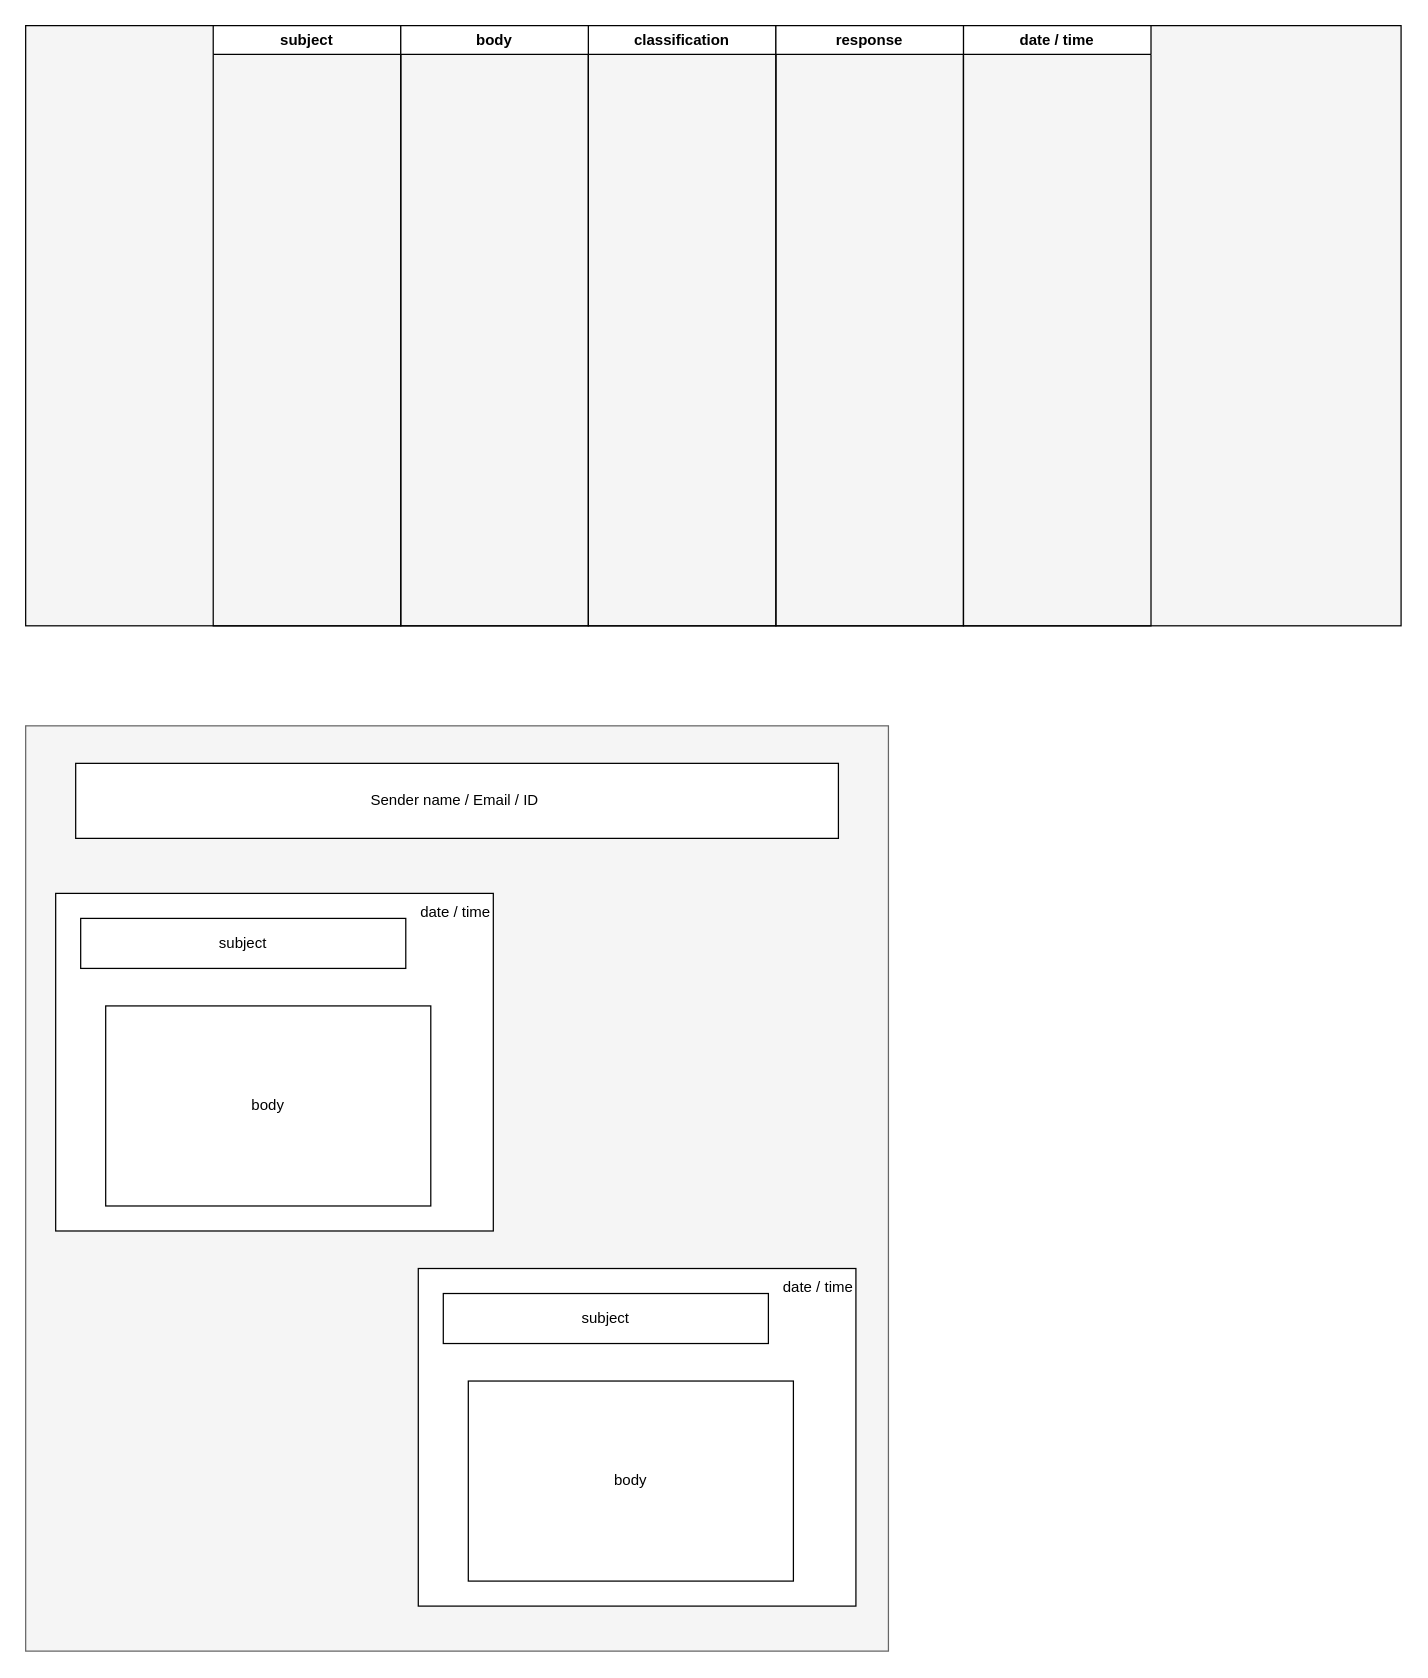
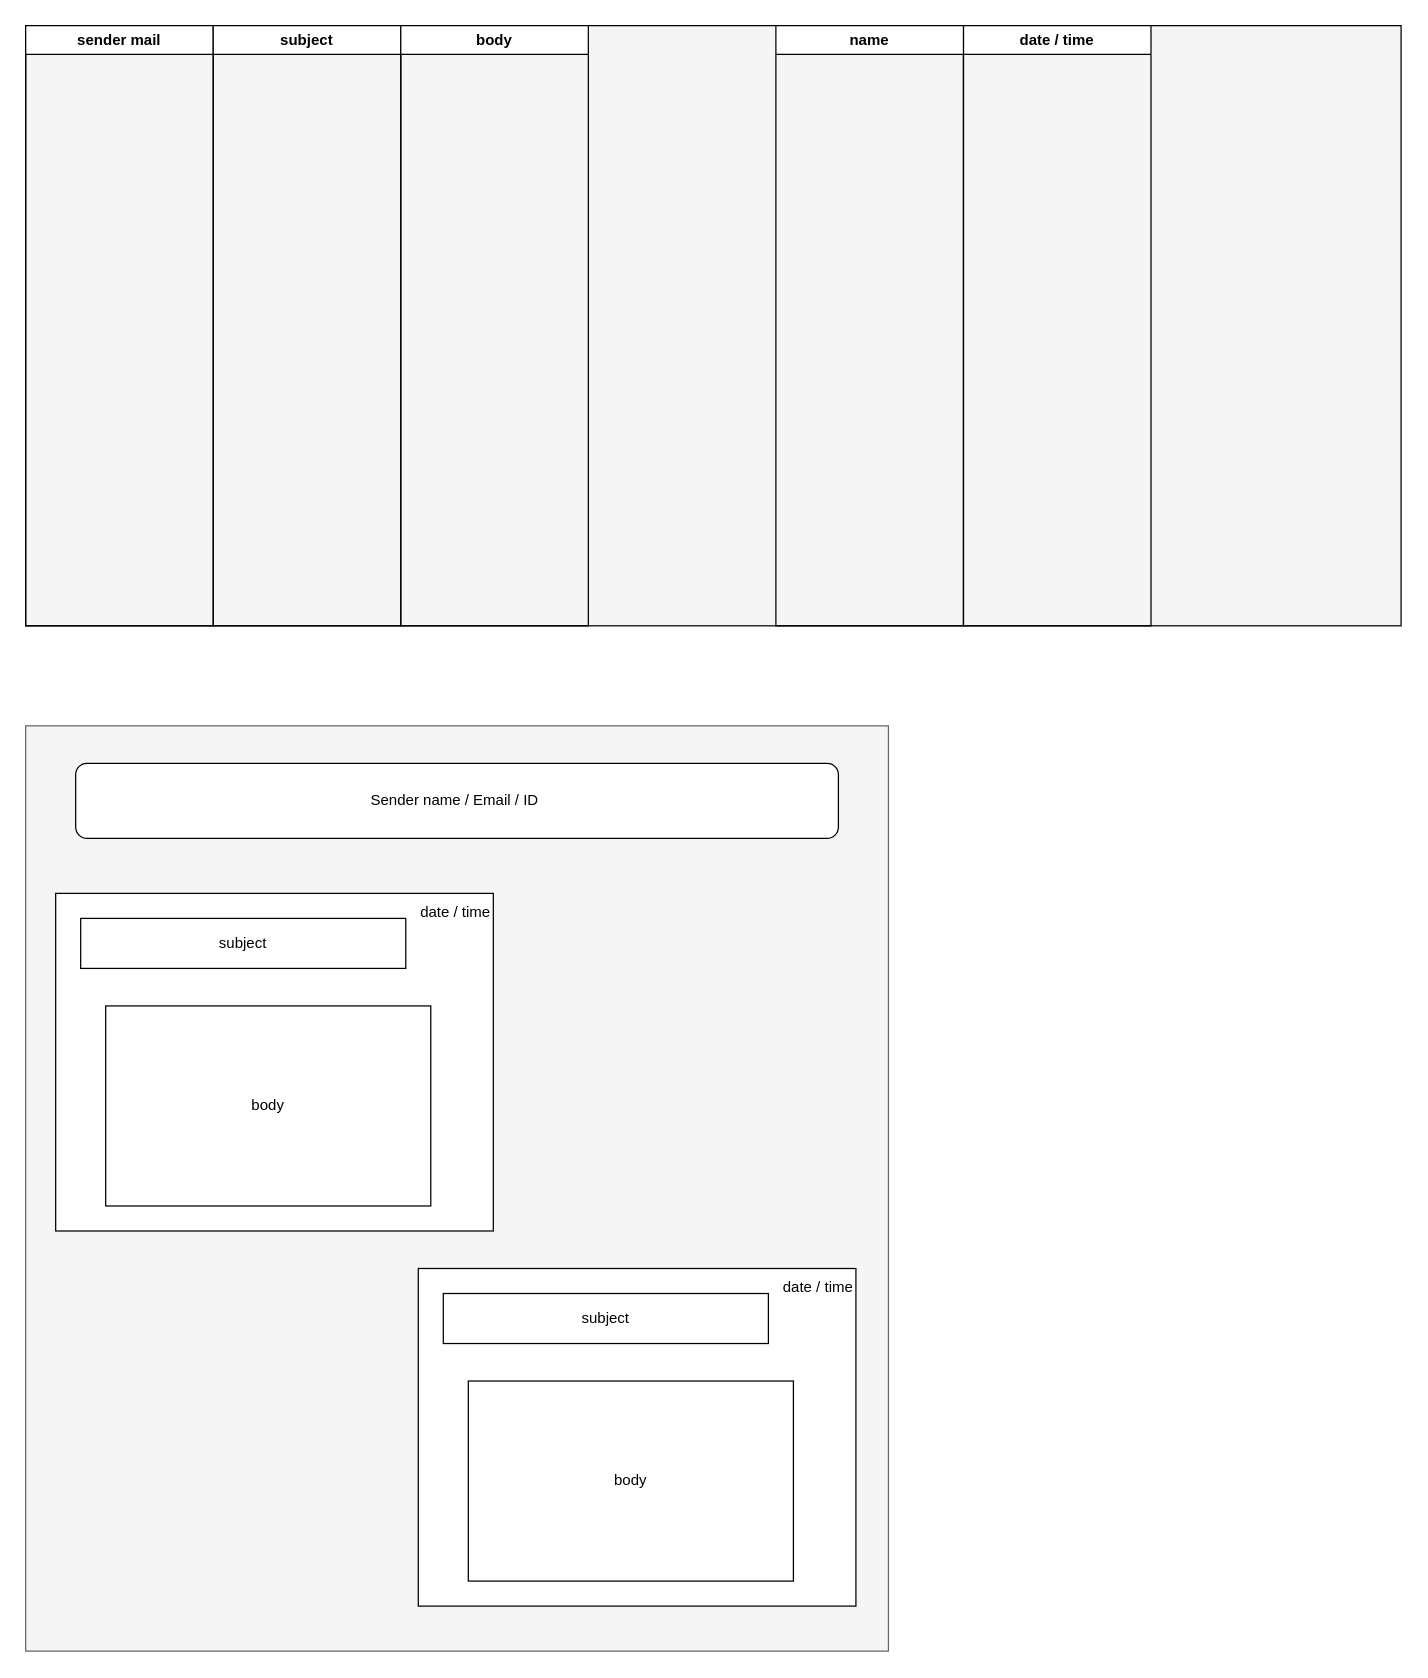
node "response": label "response" -> "name"
node "sender mail": added
node "classification": removed
node "Sender name / Email / ID": shape rectangle -> rounded rectangle
